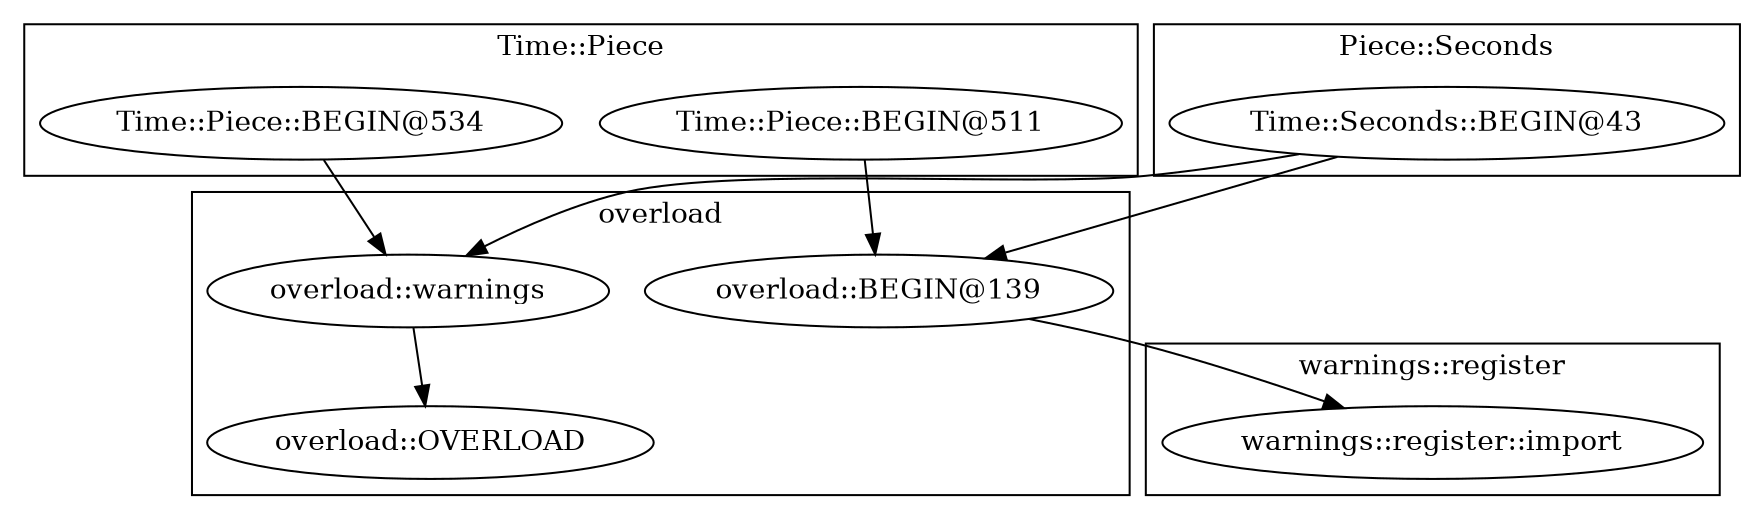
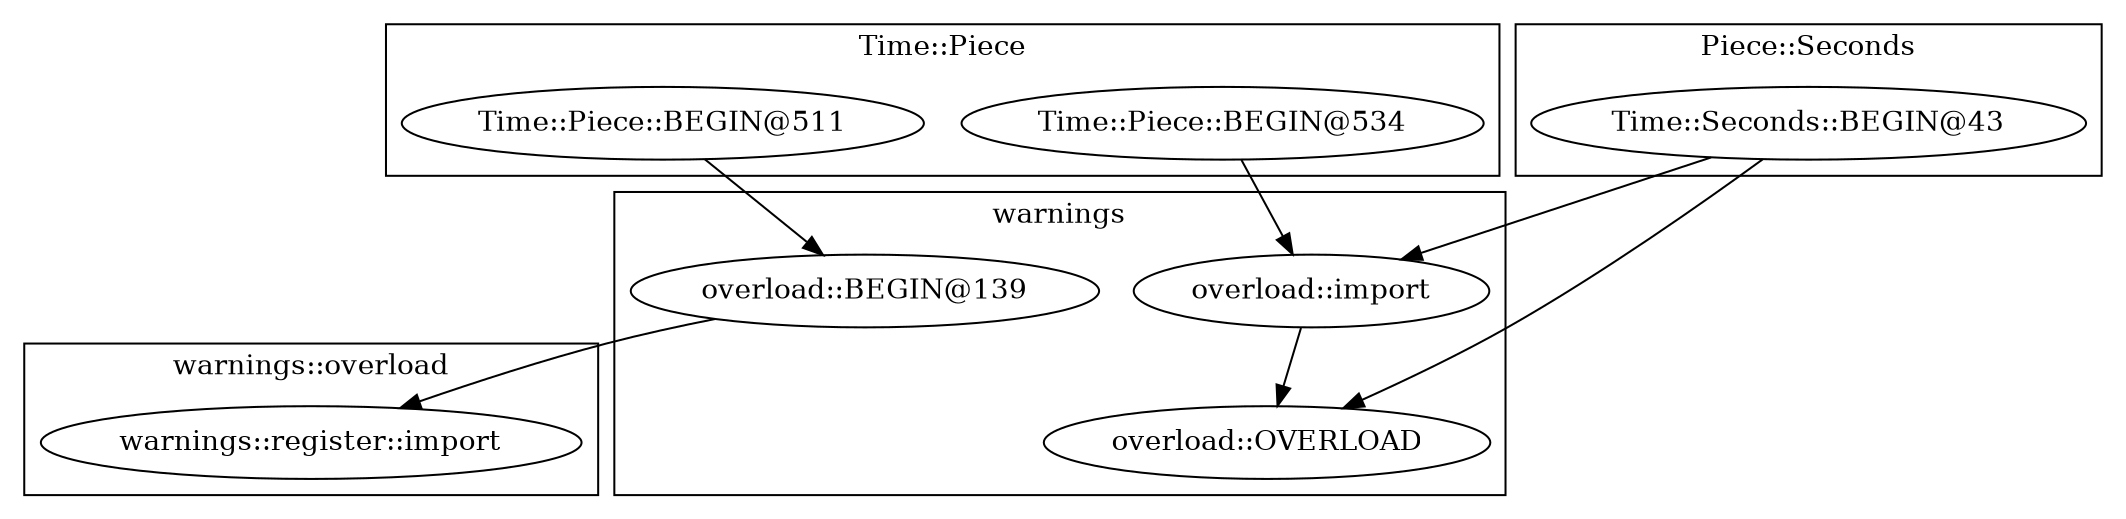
edge "Time::Seconds::BEGIN@43" -> "overload::BEGIN@139": now "Time::Seconds::BEGIN@43" -> "overload::OVERLOAD"
cluster "overload": label "overload" -> "warnings"
node "overload::warnings": label "overload::warnings" -> "overload::import"
cluster "warnings::register": label "warnings::register" -> "warnings::overload"
